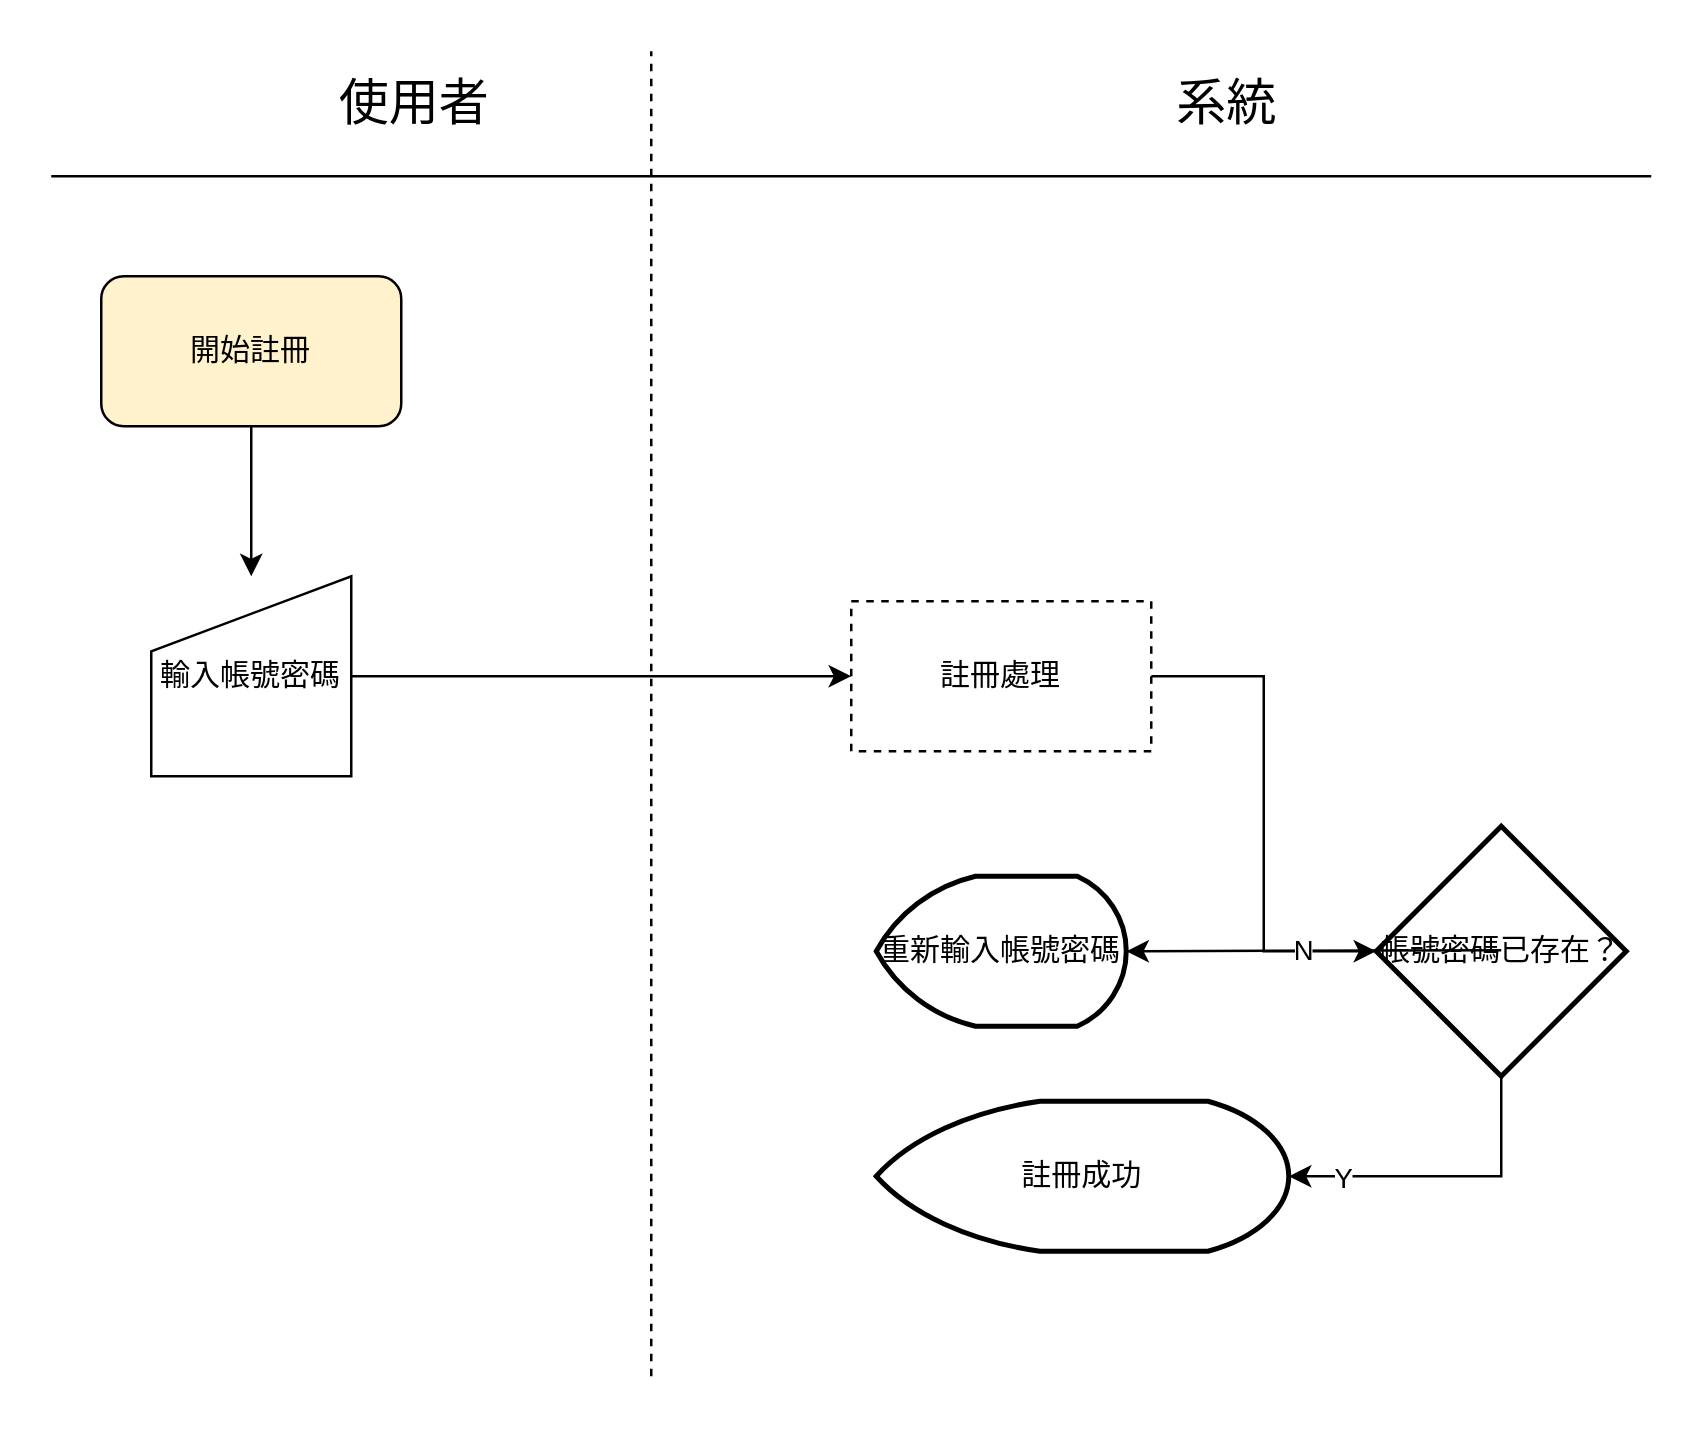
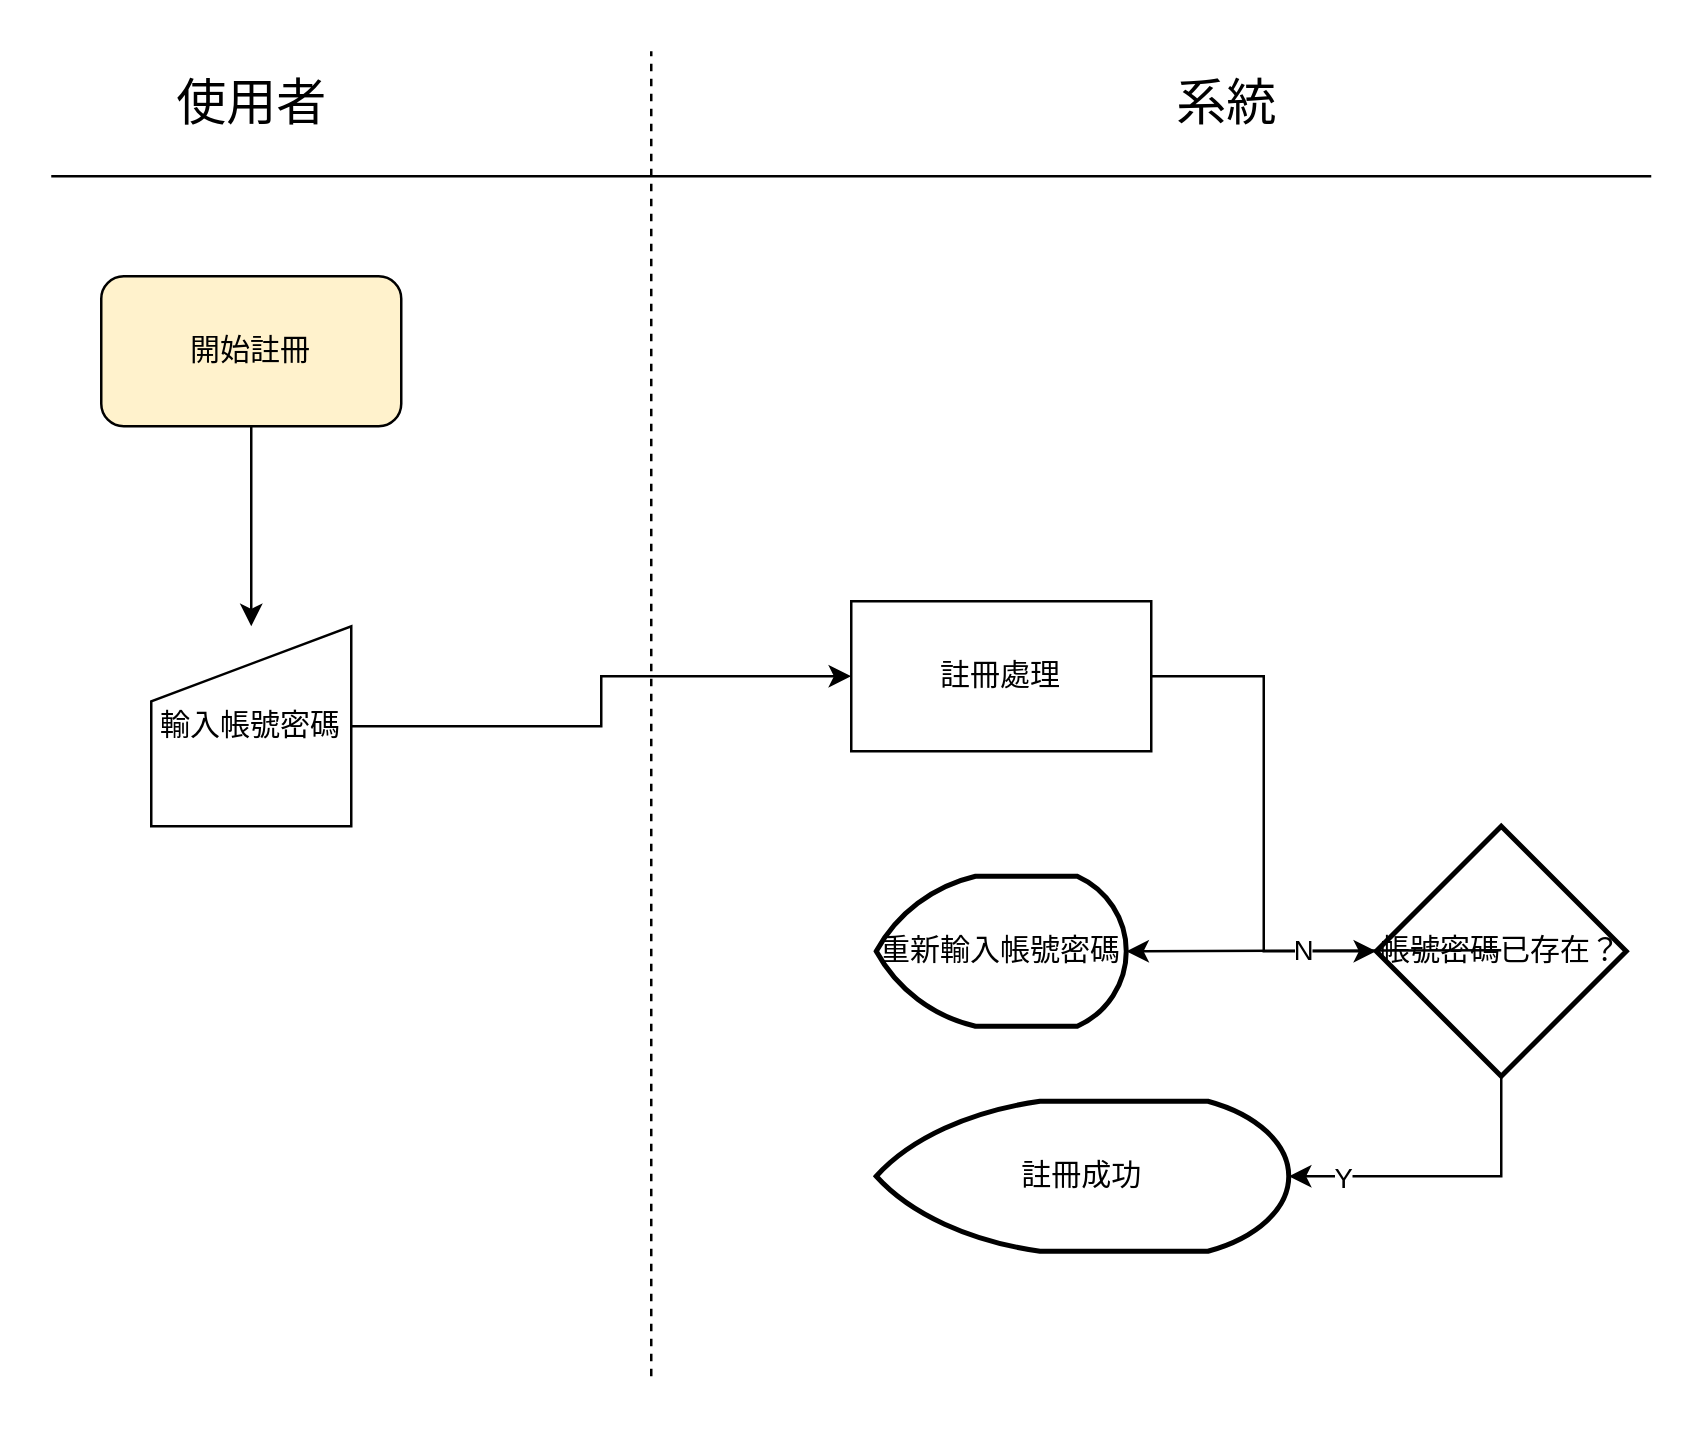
node "使用者": moved (414, 101) -> (251, 101)
node "輸入帳號密碼": moved (251, 676) -> (251, 726)
node "註冊處理": style dashed -> solid
